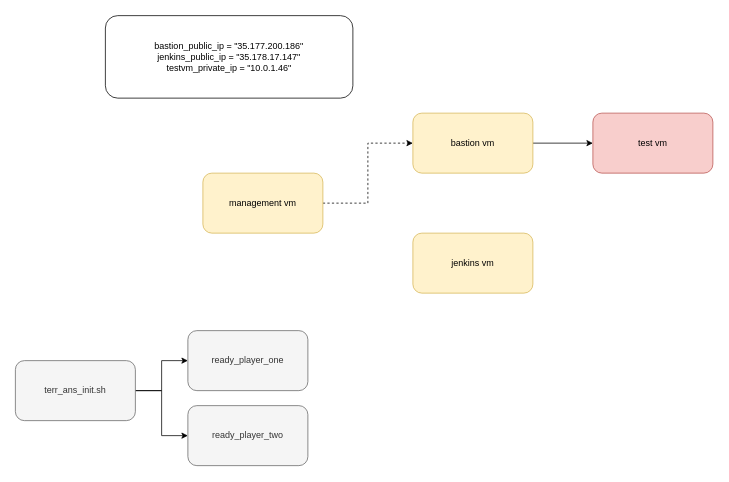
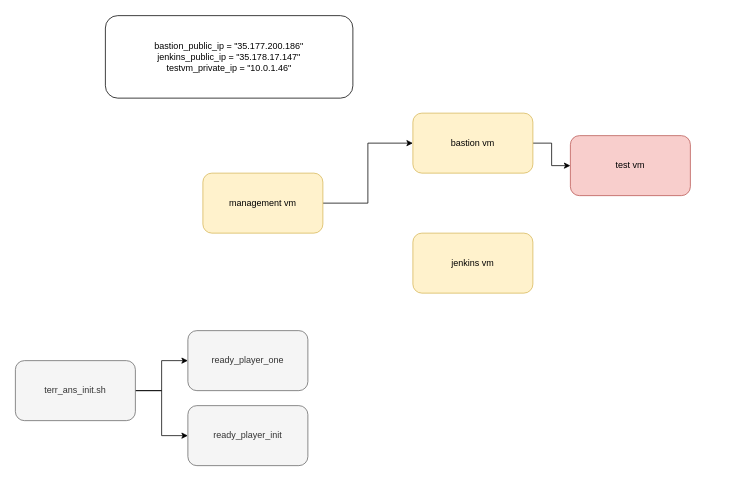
node "test vm": moved (653, 143) -> (630, 165)
edge "management vm" -> "bastion vm": style dashed -> solid
node "ready_player_two": label "ready_player_two" -> "ready_player_init"
